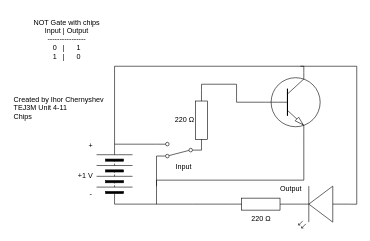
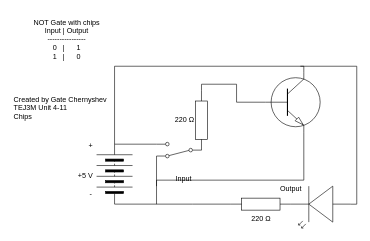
node "Created by Ihor Chernyshev TEJ3M Unit 4-11 Chips": label "Created by Ihor Chernyshev TEJ3M Unit 4-11 Chips" -> "Created by Gate Chernyshev TEJ3M Unit 4-11 Chips"
node "Input": moved (183, 167) -> (183, 179)
node "+1 V": label "+1 V" -> "+5 V"
